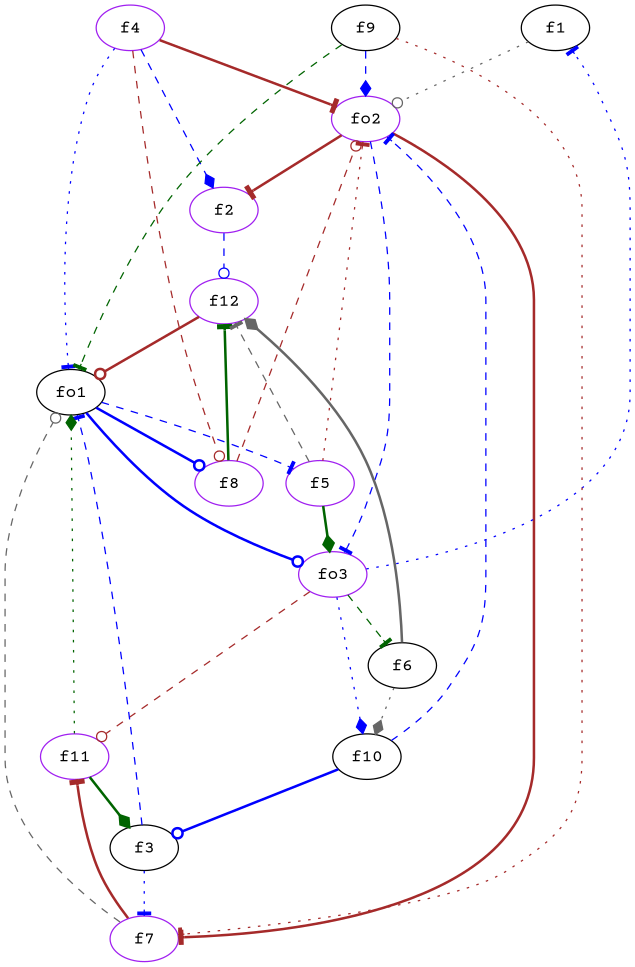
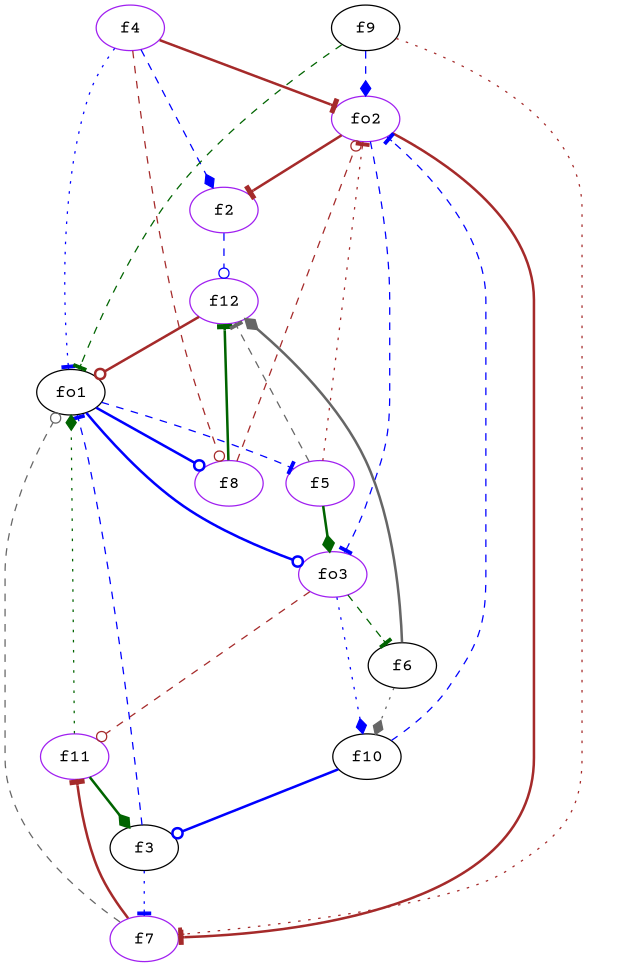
node "f1": removed
